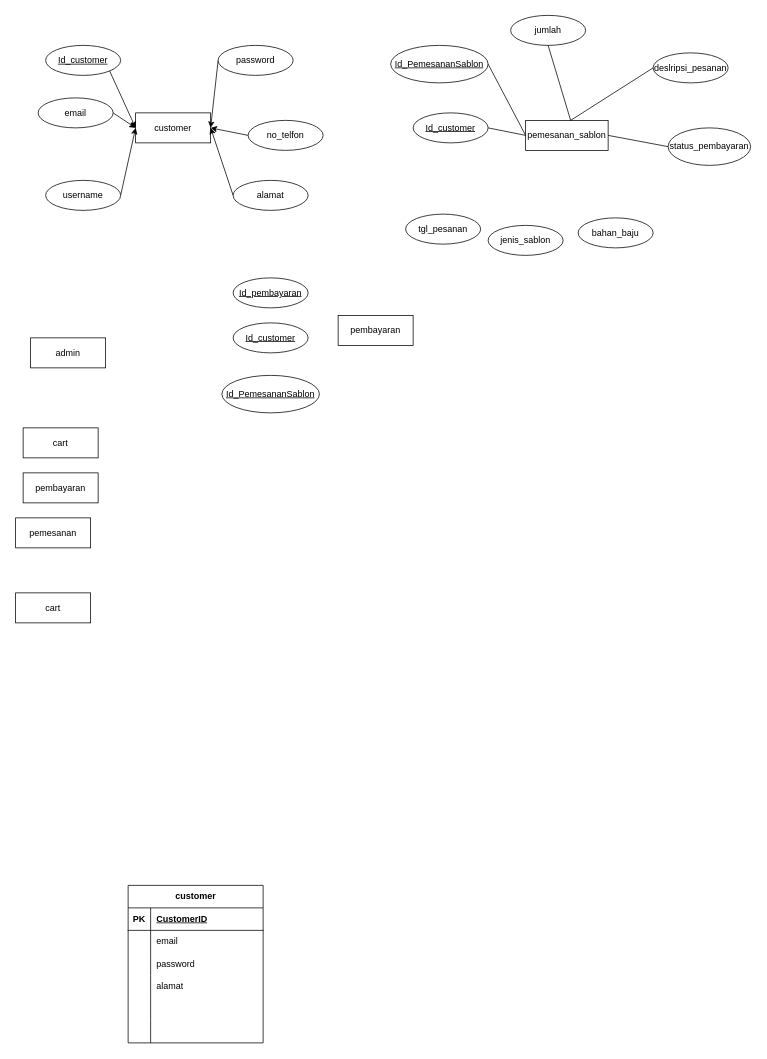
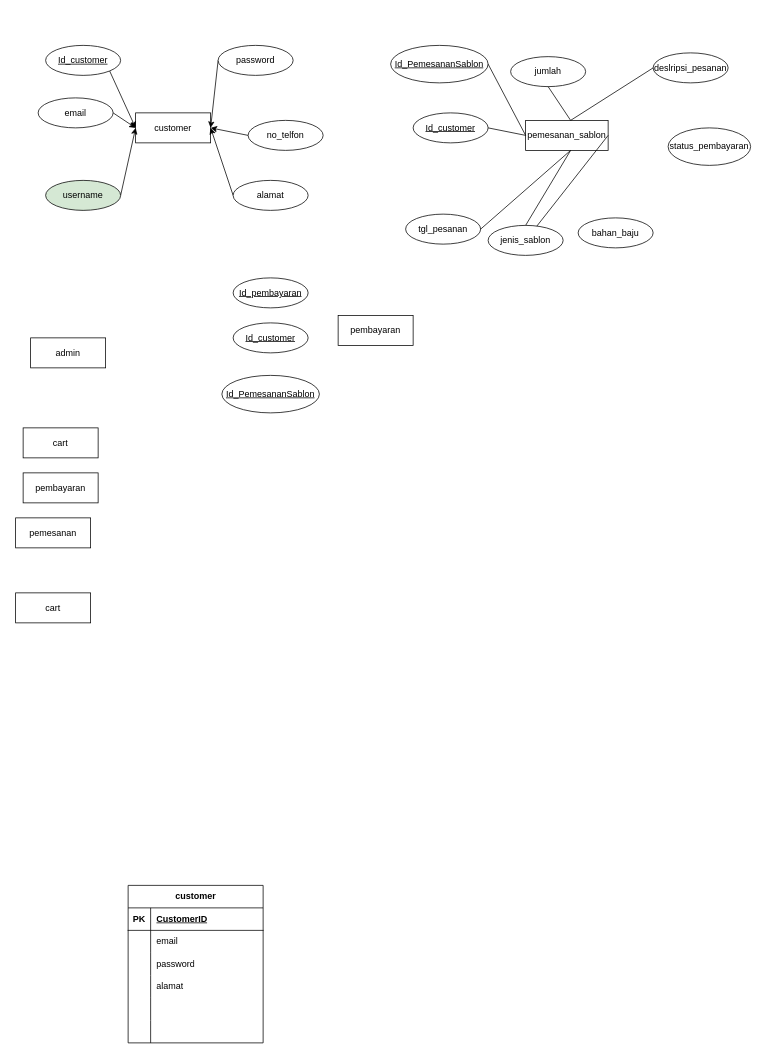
node "jumlah": moved (548, 30) -> (548, 72)
edge "pemesanan_sablon" -- "status_pembayaran": now "pemesanan_sablon" -- "jenis_sablon"
edge "tgl_pesanan" -- "jenis_sablon": added
node "username": fillcolor #ffffff -> #d5e8d4
